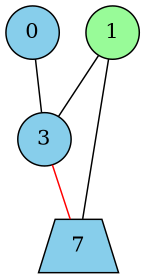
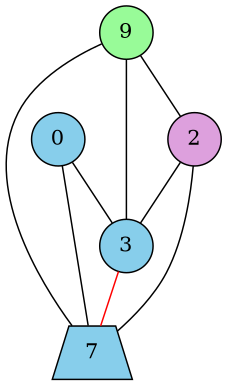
node "1": label "1" -> "9"
node "2": added
edge "0" -- "7": added
